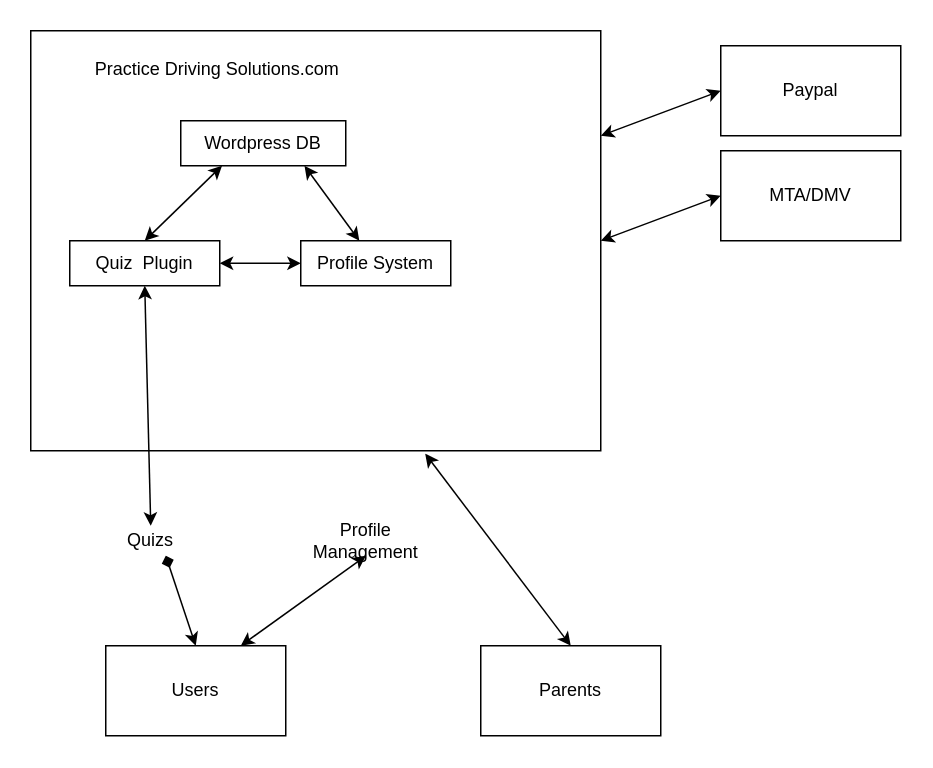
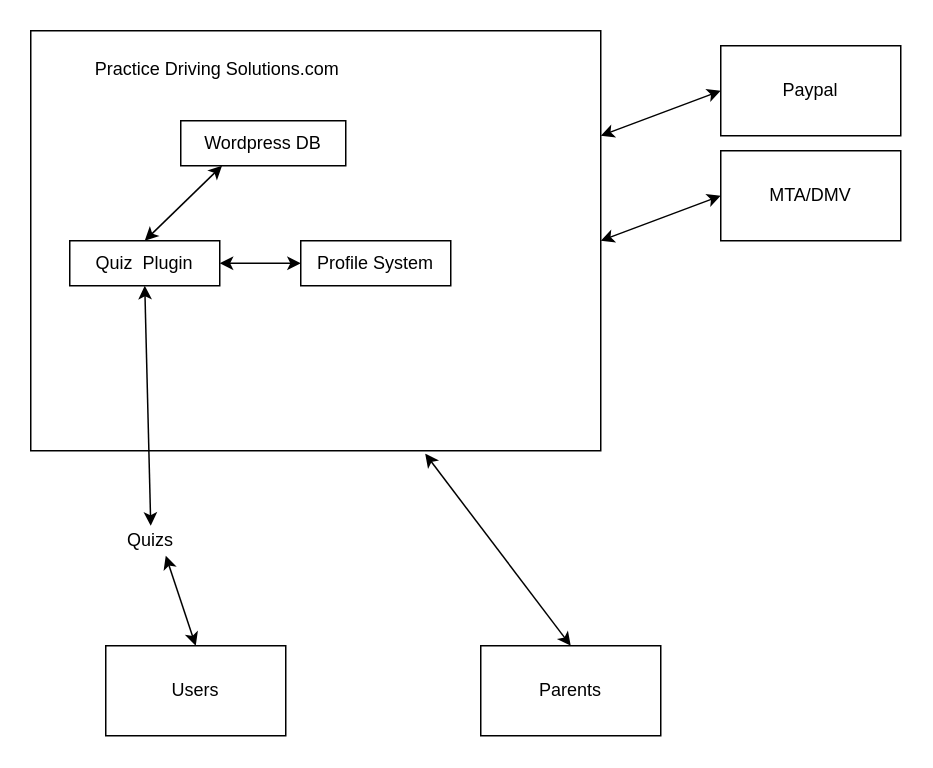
edge "Wordpress DB" -- "Profile System": removed
node "Profile Management": removed
edge "Quizs" -- "Users": arrowhead diamond -> classic
edge "Profile Management" -- "Users": removed
